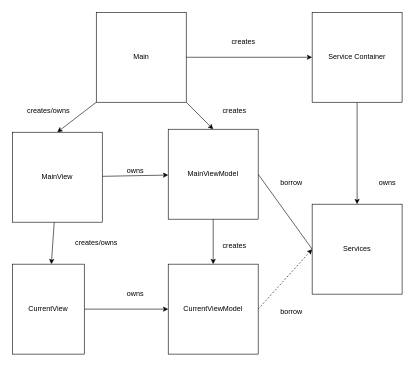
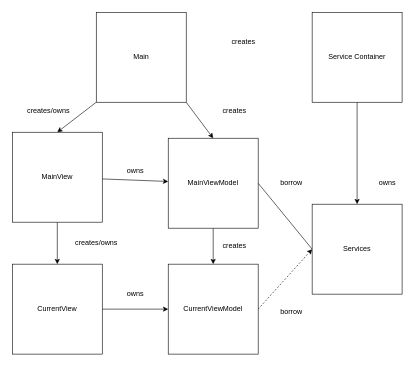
edge "Main" -> "Service Container": removed
node "MainViewModel": moved (213, 174) -> (213, 183)
node "CurrentView": size 72x90 -> 90x90
